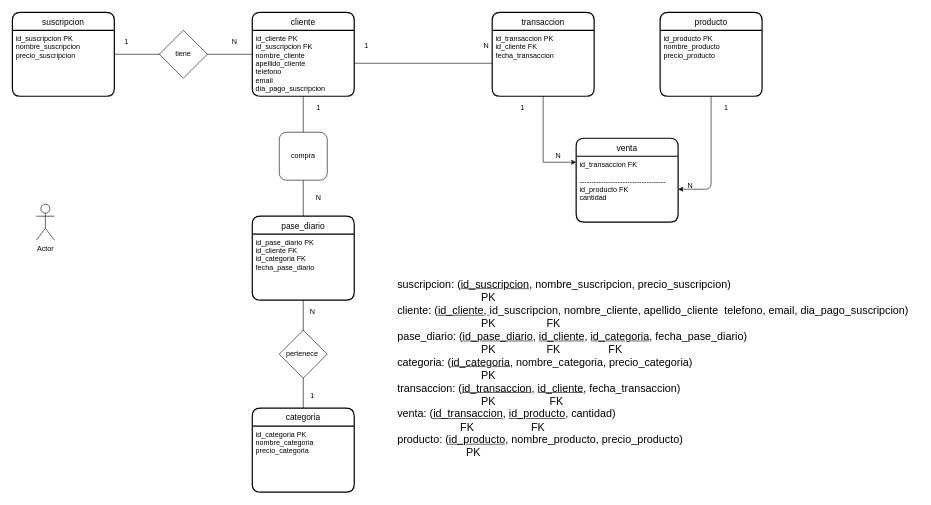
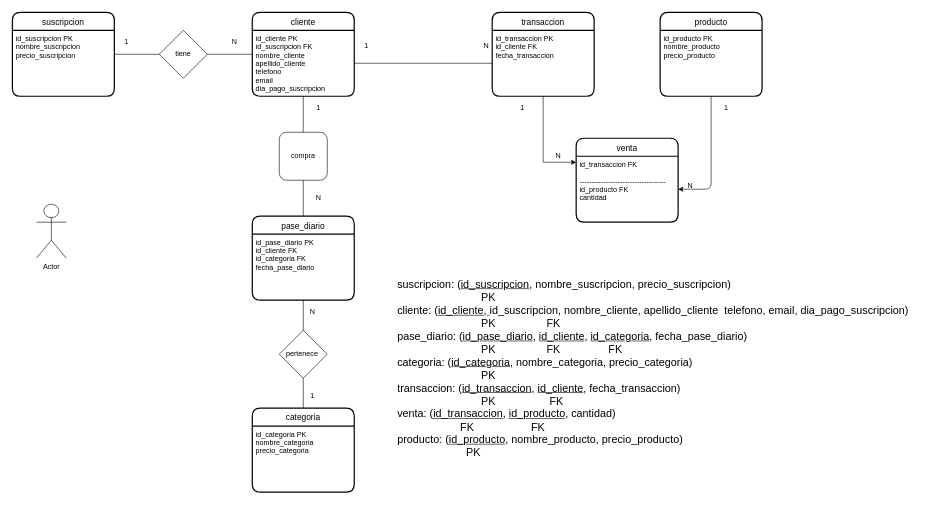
node "Actor": size 18x36 -> 30x54
